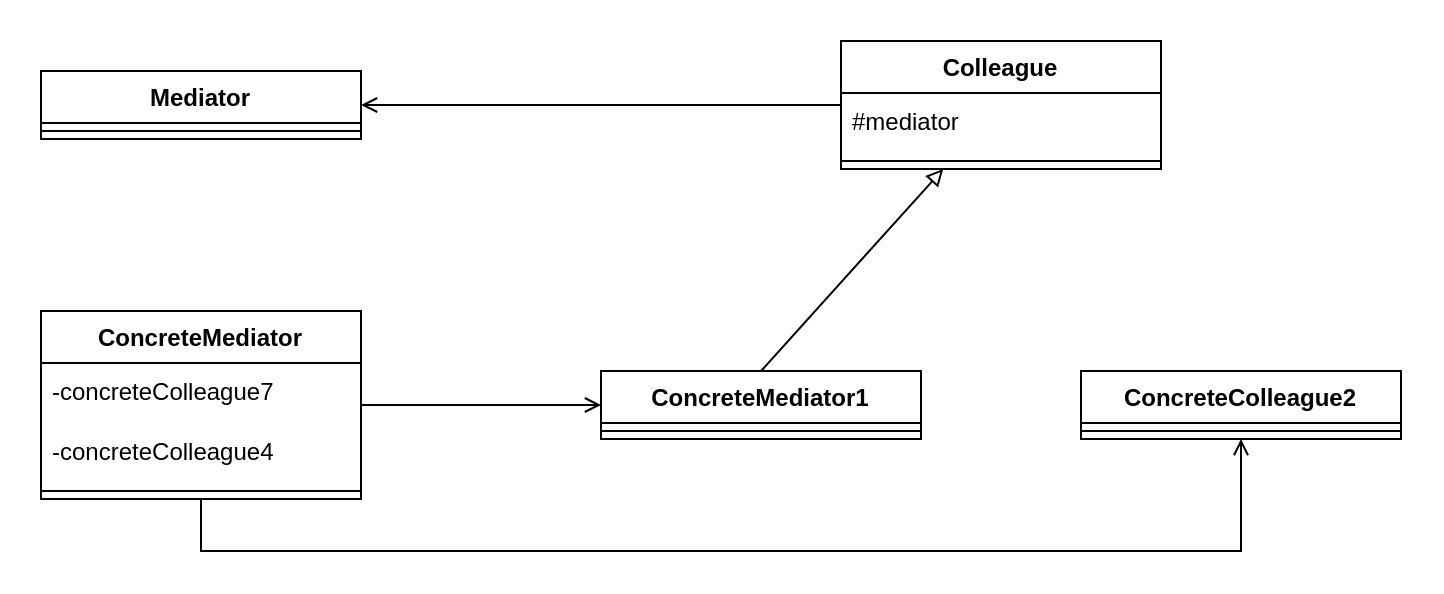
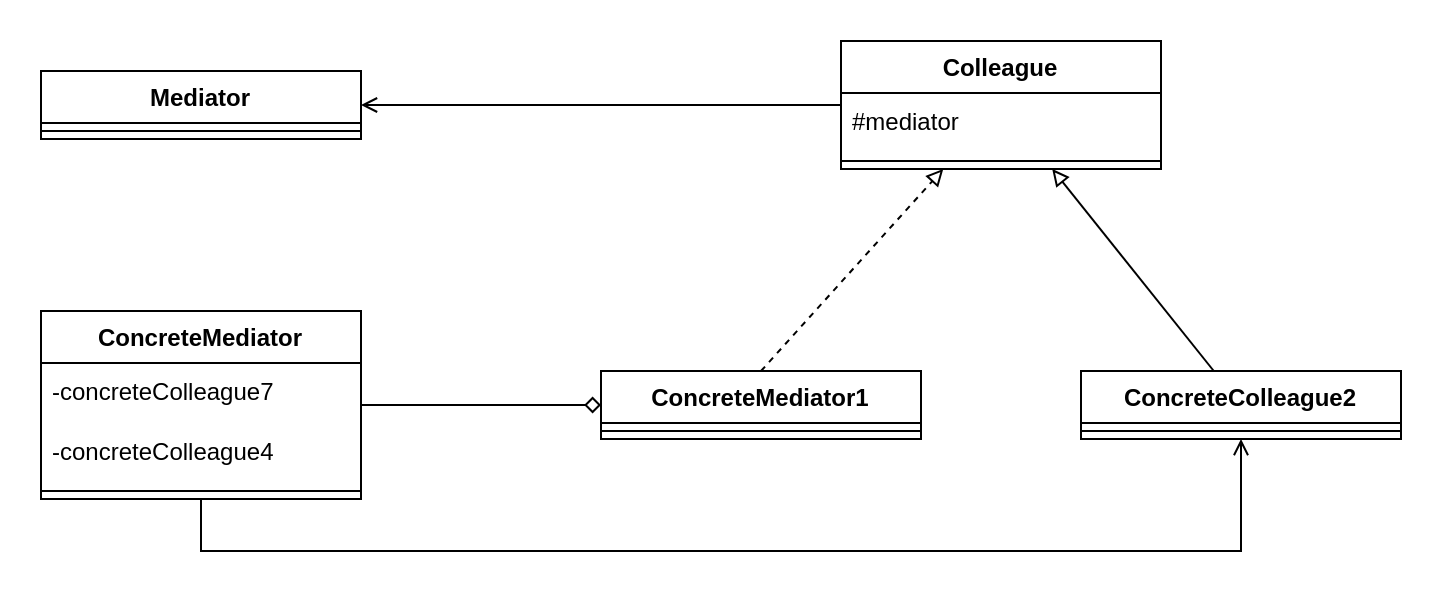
edge "ConcreteMediator1" -> "Colleague": style solid -> dashed
edge "ConcreteColleague2" -> "Colleague": added
edge "ConcreteMediator" -> "ConcreteMediator1": arrowhead open -> diamond
